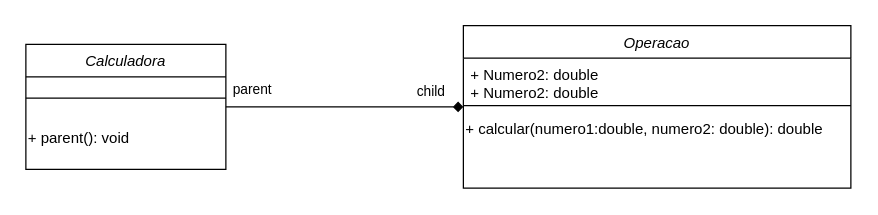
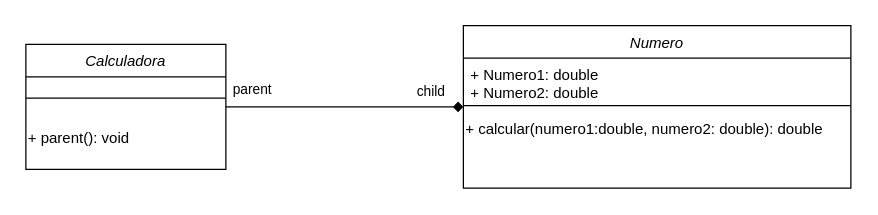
node "Operacao": label "Operacao" -> "Numero"
node "+ Numero2: double + Numero2: double": label "+ Numero2: double + Numero2: double" -> "+ Numero1: double + Numero2: double"
